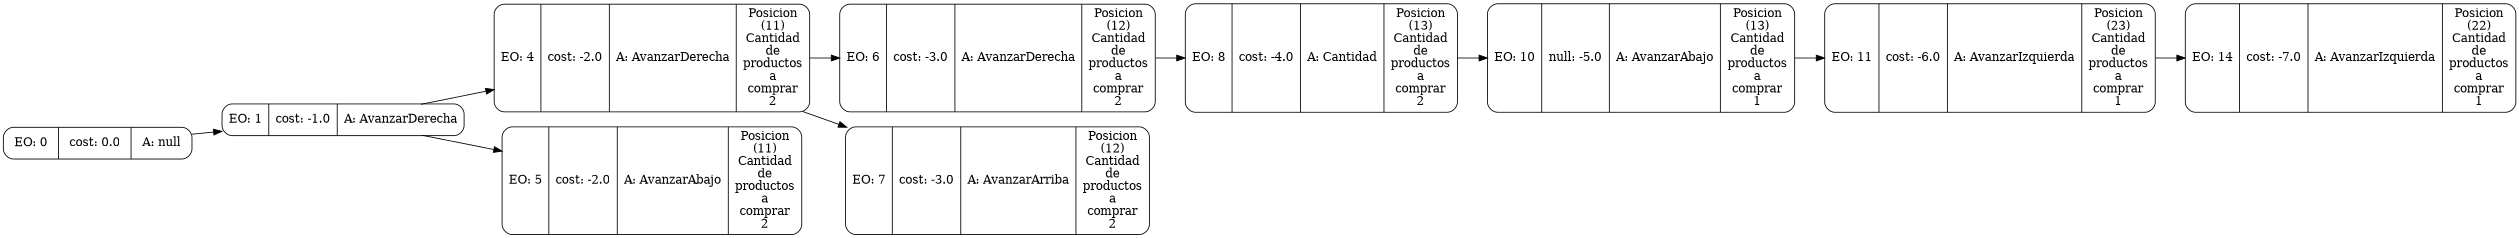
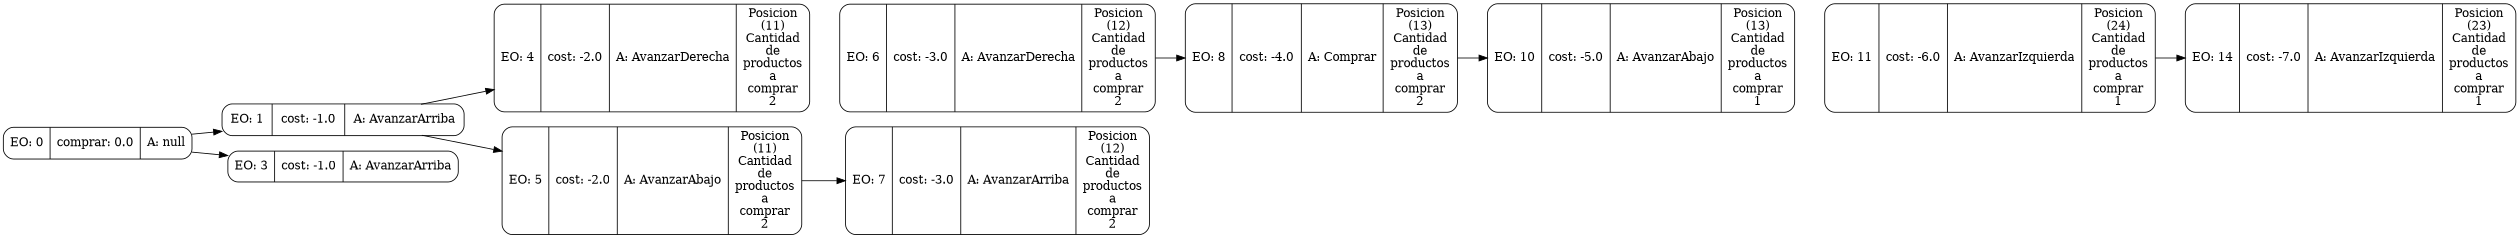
node "EO: 11": text "(23)" -> "(24)"
node "EO: 14": text "(22)" -> "(23)"
edge "EO: 4" -> "EO: 6": removed
node "EO: 8": text "A: Cantidad" -> "A: Comprar"
node "EO: 10": text "null: -5.0" -> "cost: -5.0"
edge "EO: 10" -> "EO: 11": removed
edge "EO: 4" -> "EO: 7": now "EO: 5" -> "EO: 7"
node "EO: 1": text "A: AvanzarDerecha" -> "A: AvanzarArriba"
node "EO: 0": text "cost: 0.0" -> "comprar: 0.0"
node "EO: 3": added
